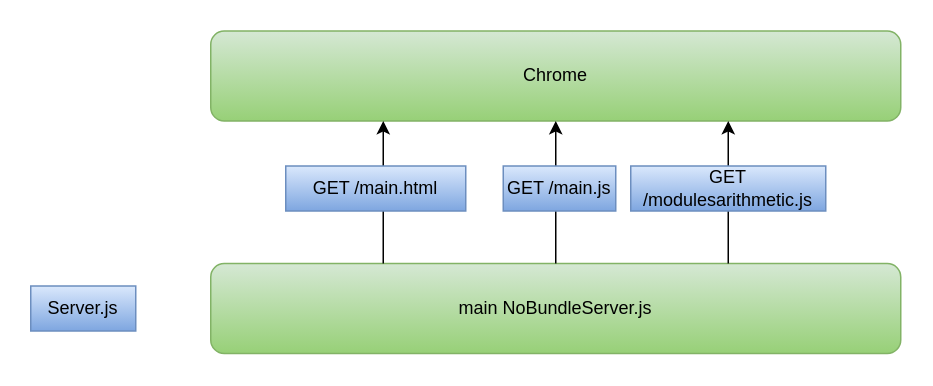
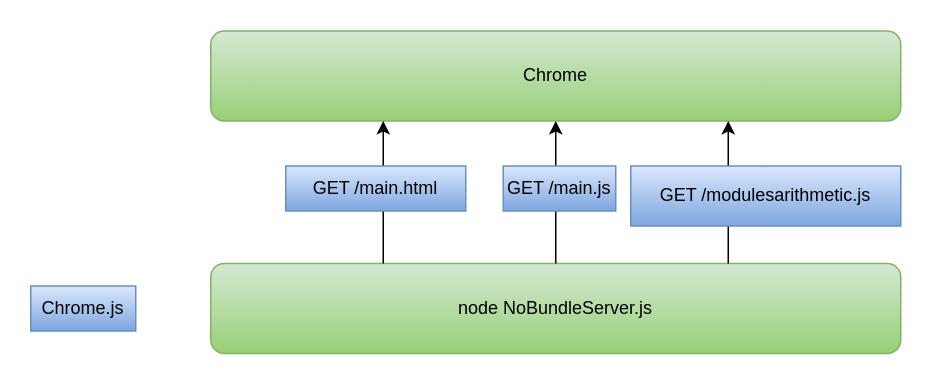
node "GET /modulesarithmetic.js": size 195x45 -> 270x60
node "Server.js": label "Server.js" -> "Chrome.js"
node "main NoBundleServer.js": label "main NoBundleServer.js" -> "node NoBundleServer.js"
